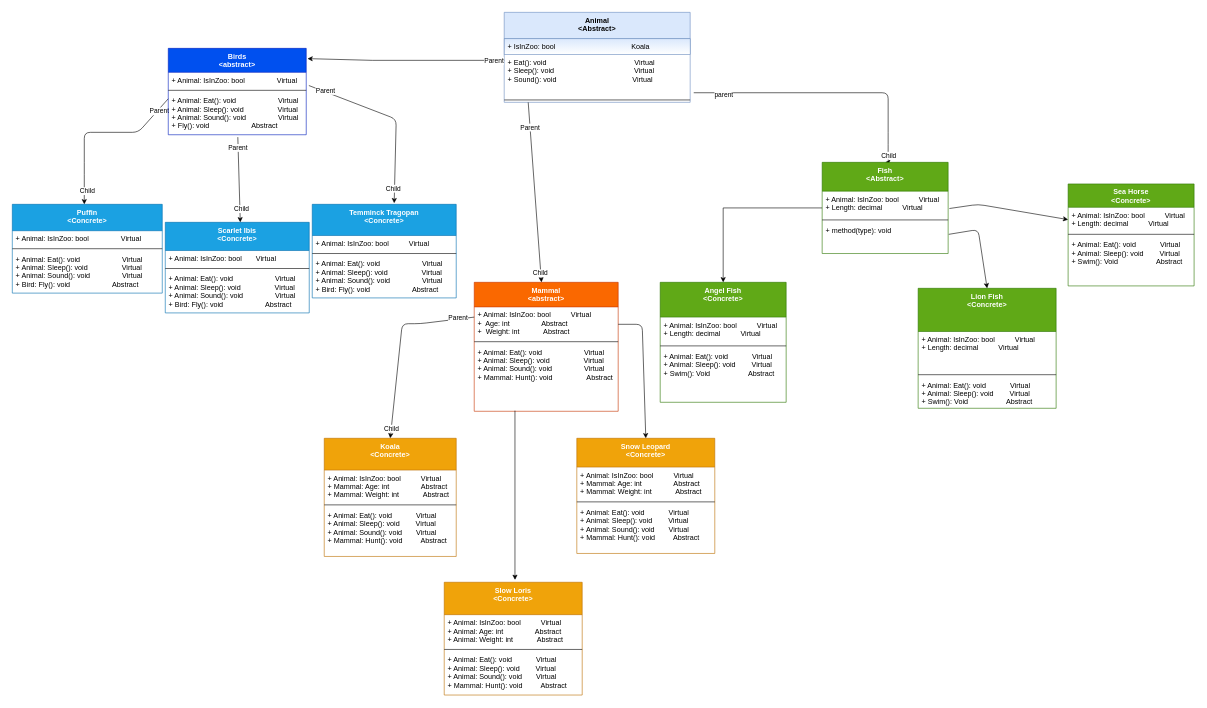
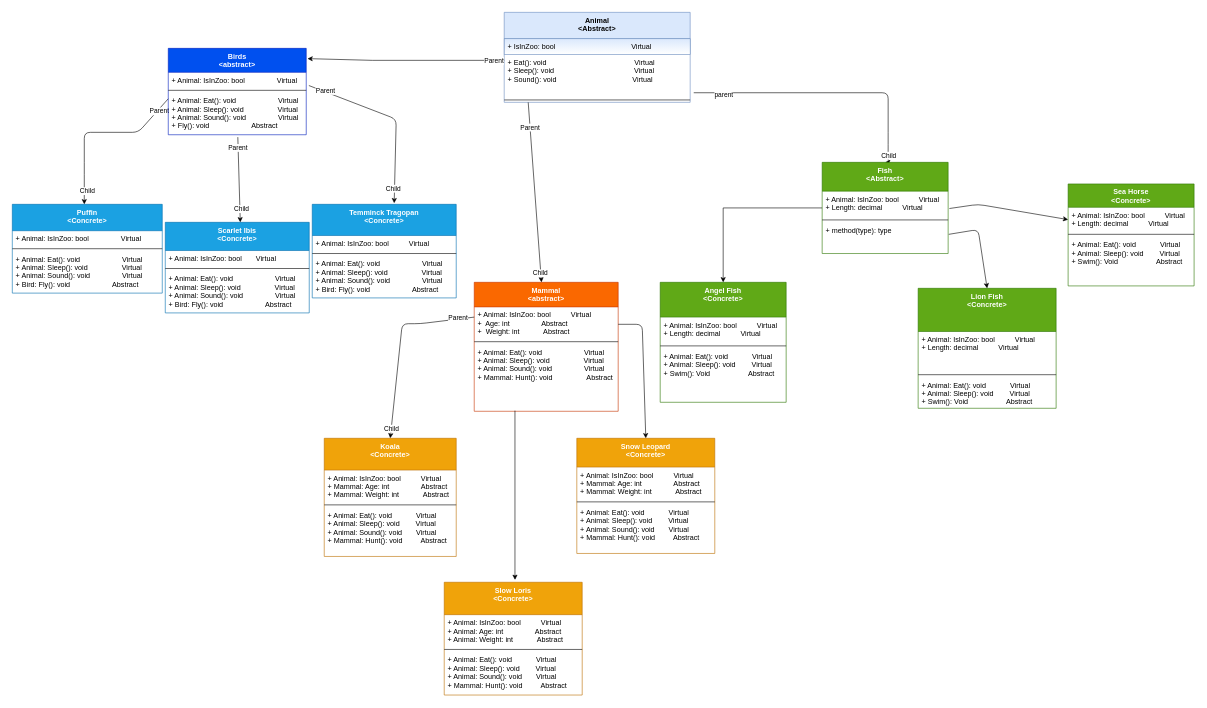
node "+ IsInZoo: bool Koala": label "+ IsInZoo: bool Koala" -> "+ IsInZoo: bool Virtual"
node "+ method(type): void": label "+ method(type): void" -> "+ method(type): type"
